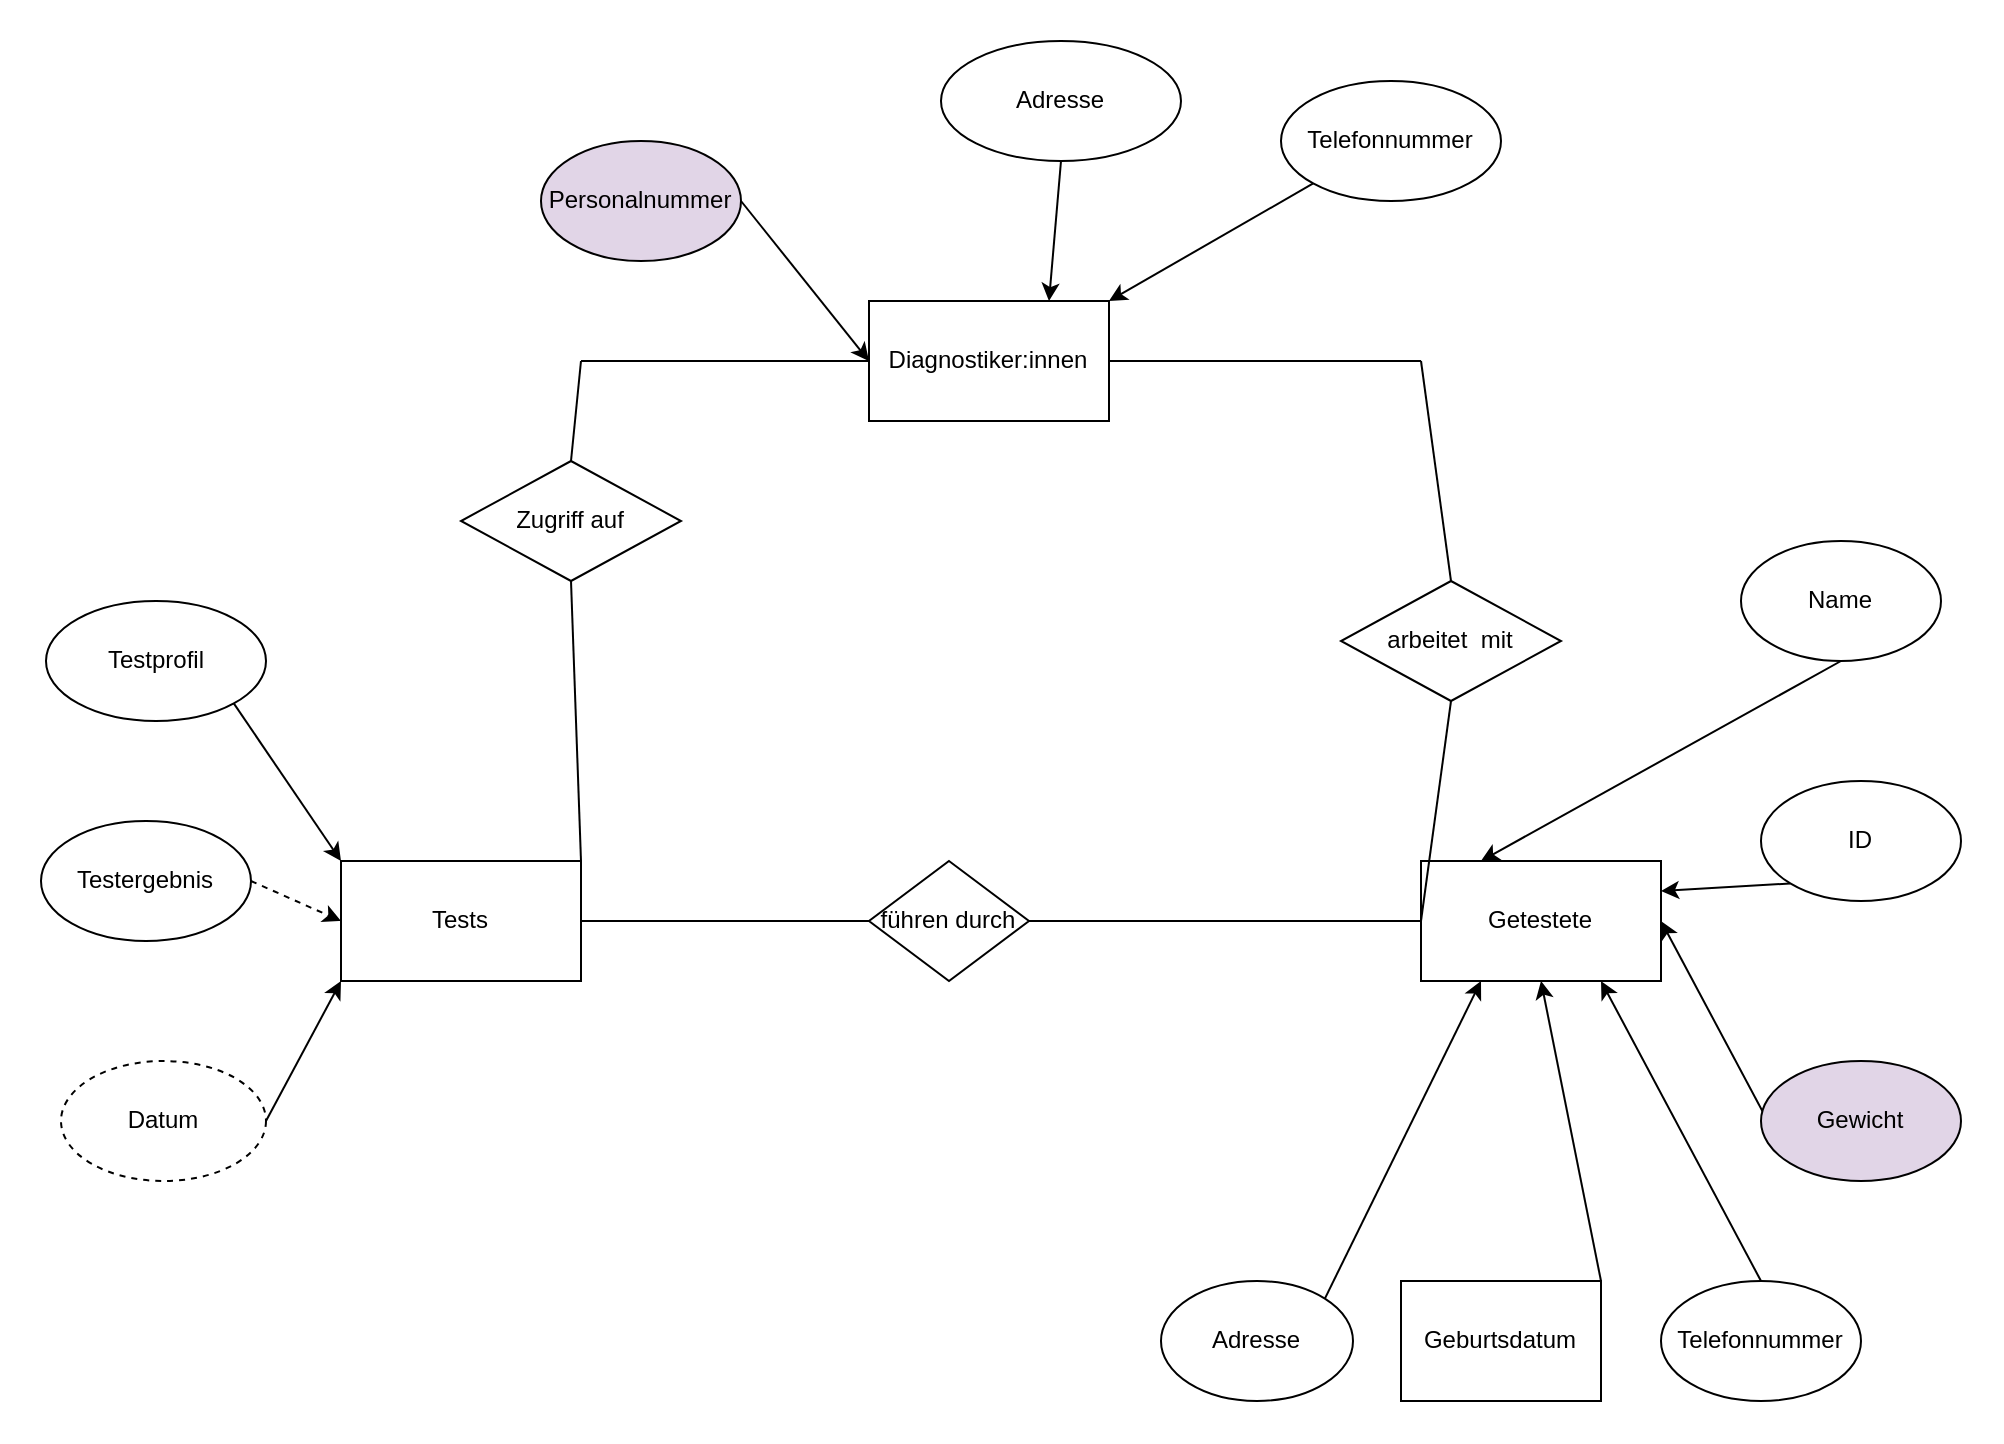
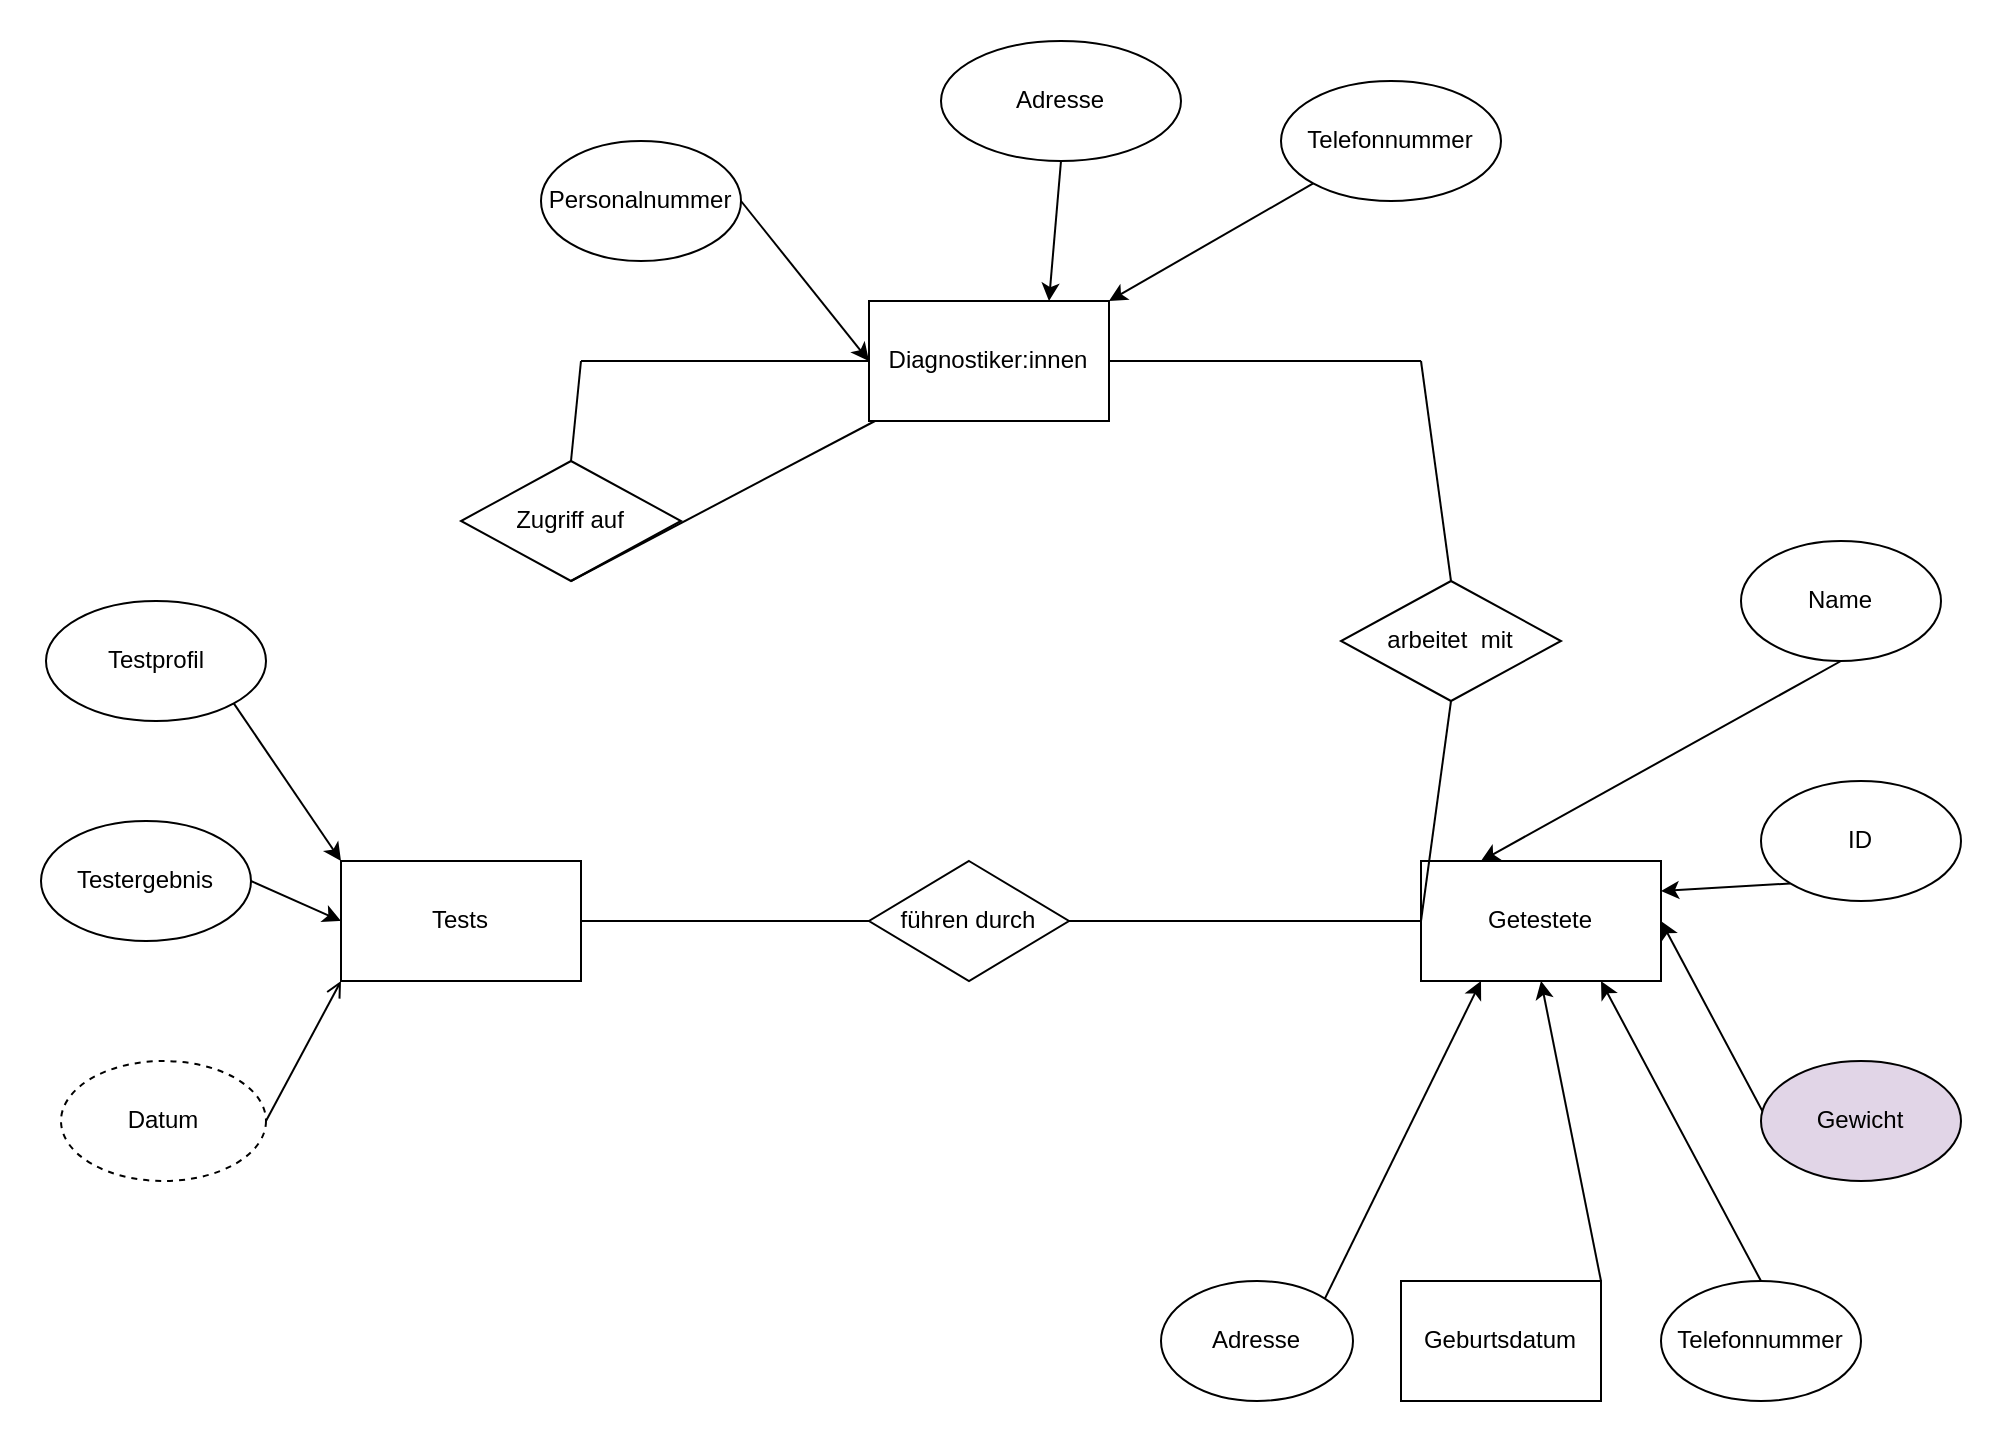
node "Personalnummer": fillcolor #e1d5e7 -> #ffffff
edge "Zugriff auf" -- "Tests": now "Zugriff auf" -- "Diagnostiker:innen"
edge "Testergebnis" -> "Tests": style dashed -> solid
node "führen durch": size 160x120 -> 200x120
edge "Datum" -> "Tests": arrowhead classic -> open
